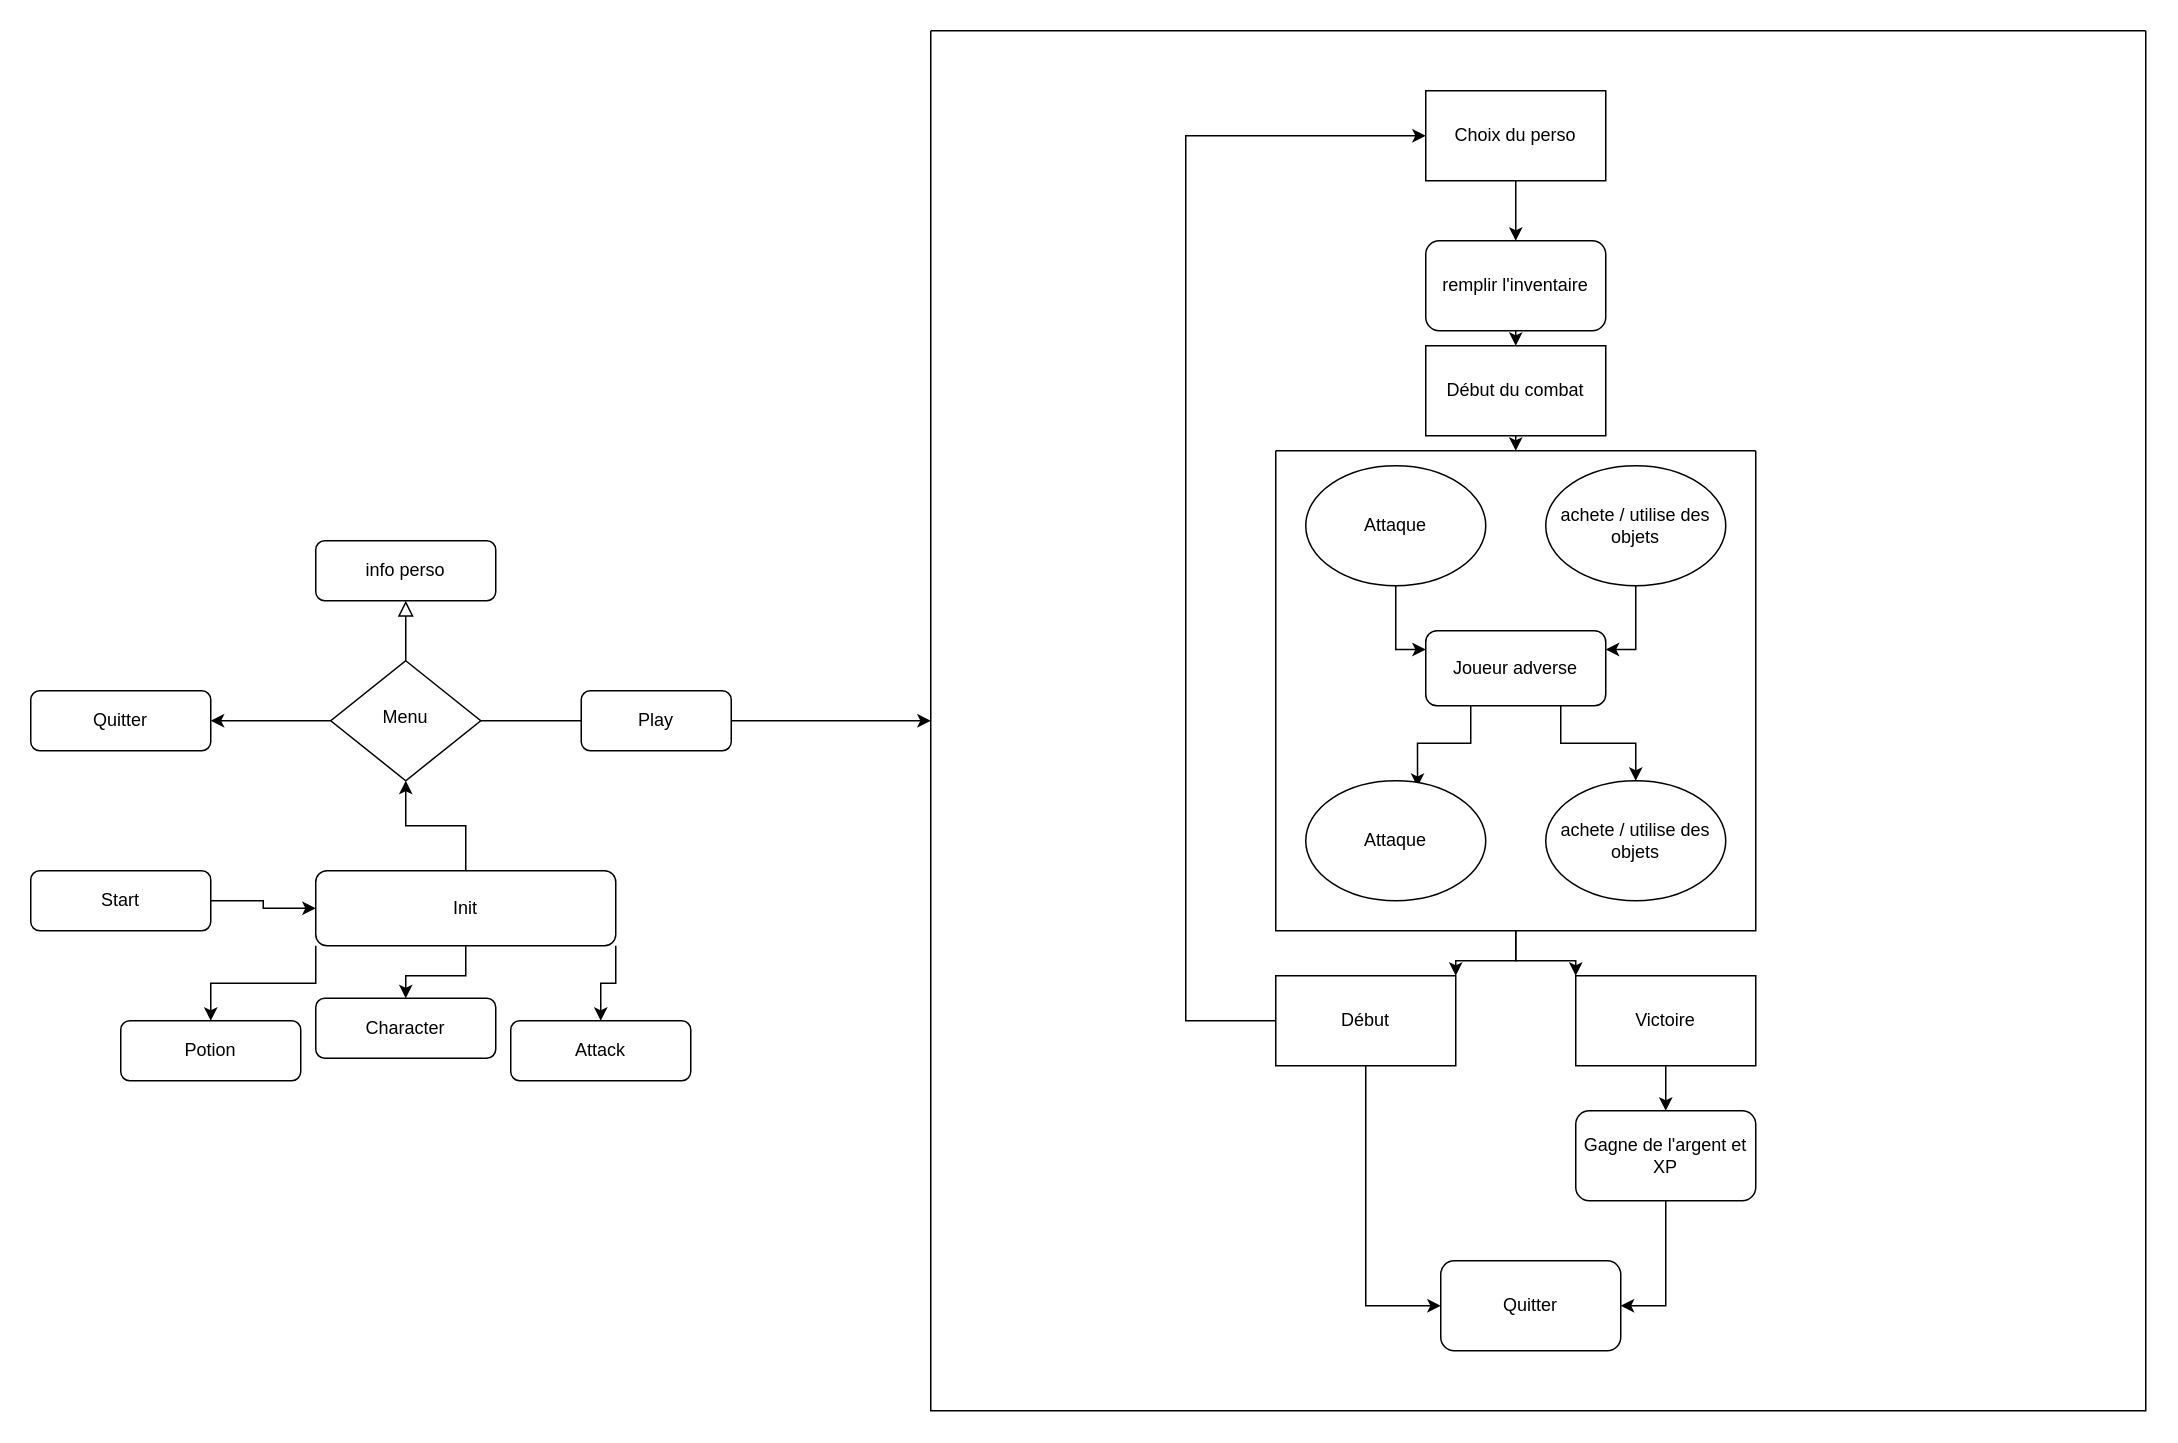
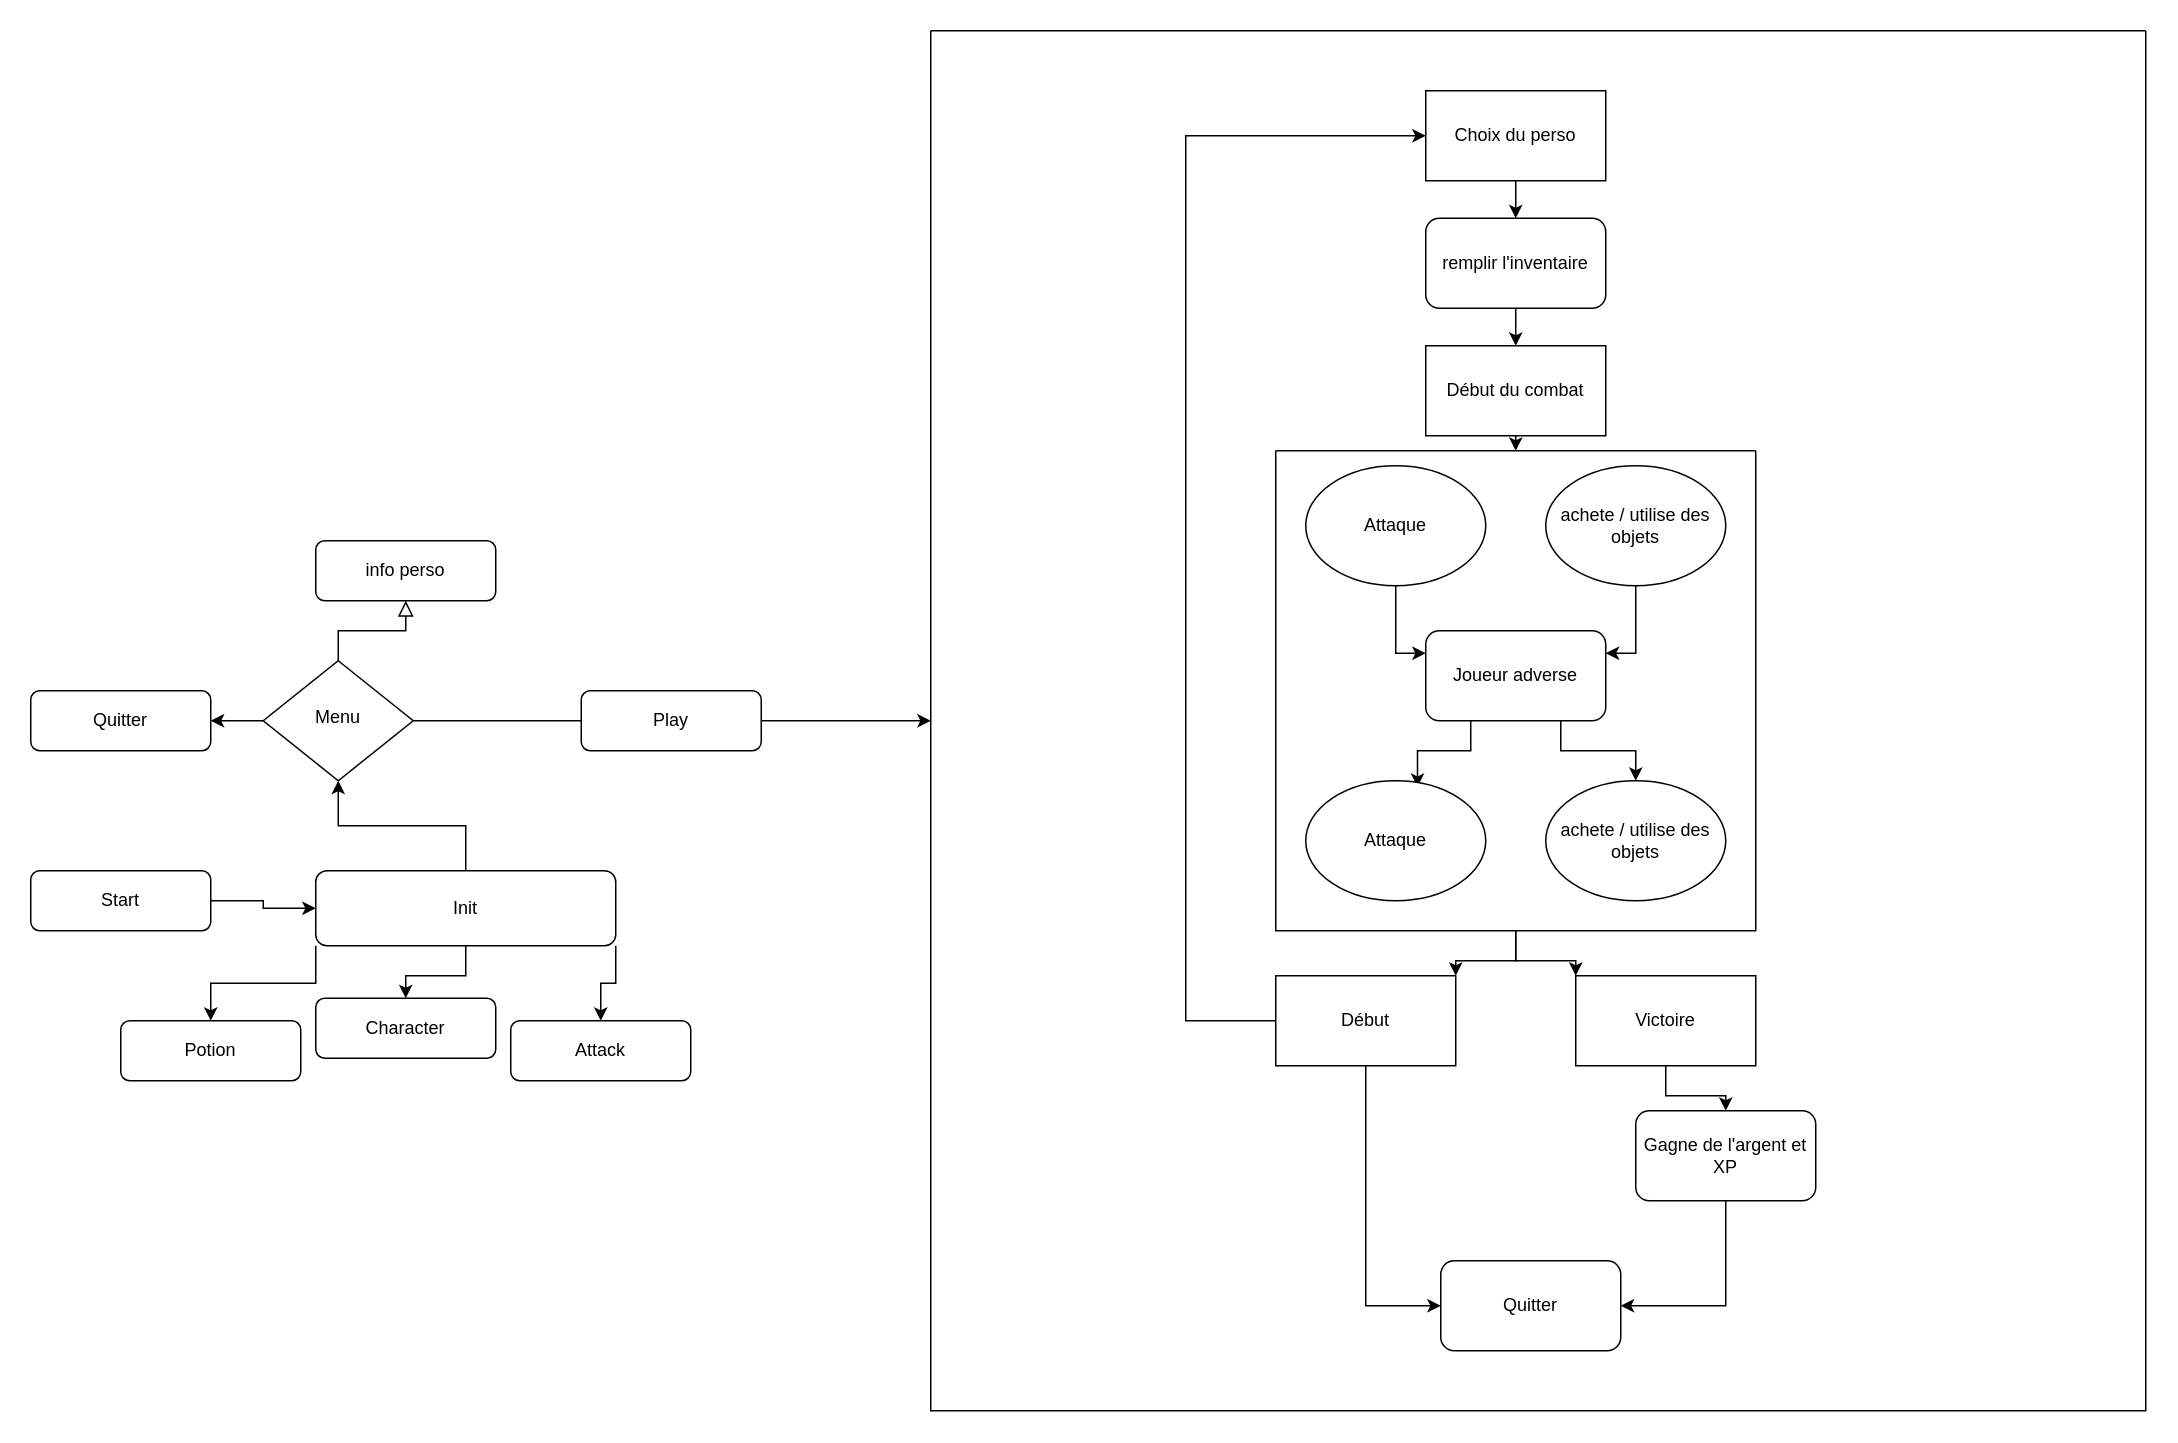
node "remplir l'inventaire": moved (1516, 286) -> (1516, 263)
node "Joueur adverse": size 180x75 -> 180x90
node "Menu": moved (406, 721) -> (338, 721)
node "Play": size 150x60 -> 180x60
node "Gagne de l'argent et XP": moved (1666, 1156) -> (1726, 1156)
